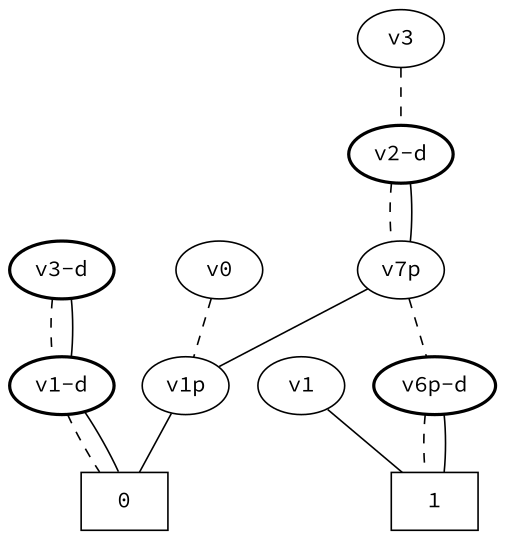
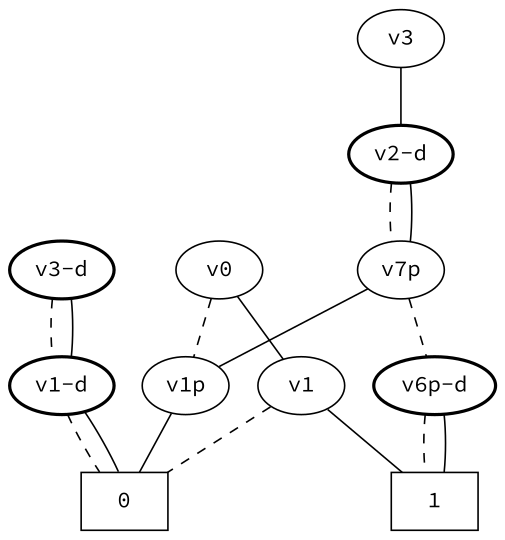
edge "v3" -- "v2-d": style dashed -> solid
edge "v0" -- "v1": added
edge "v1" -- "0": added
